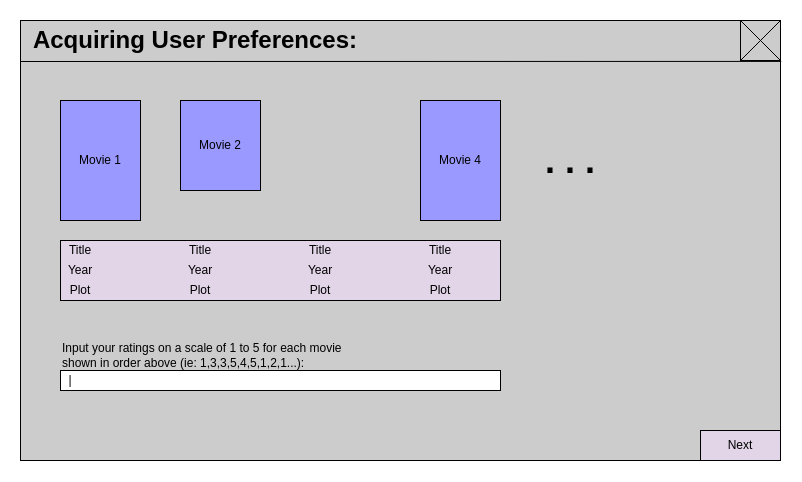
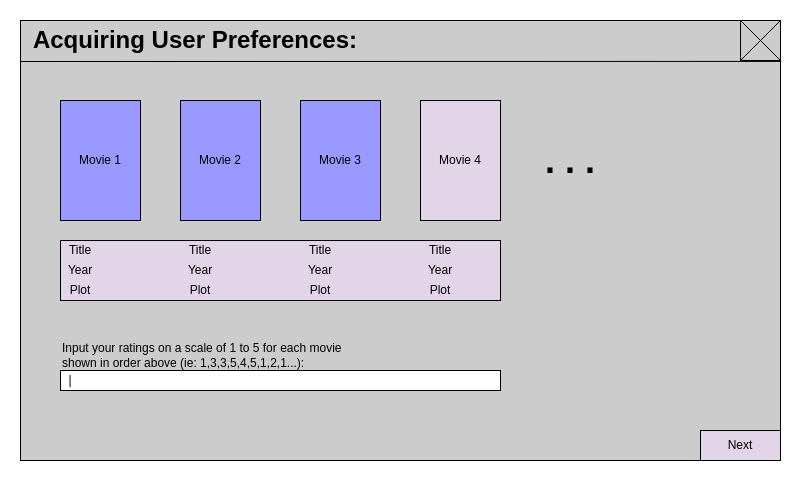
node "Movie 2": size 80x90 -> 80x120
node "Movie 3": added
node "Movie 4": fillcolor #9999ff -> #e1d5e7
